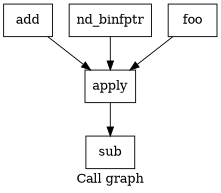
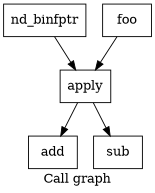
edge "add" -> "apply": reversed
